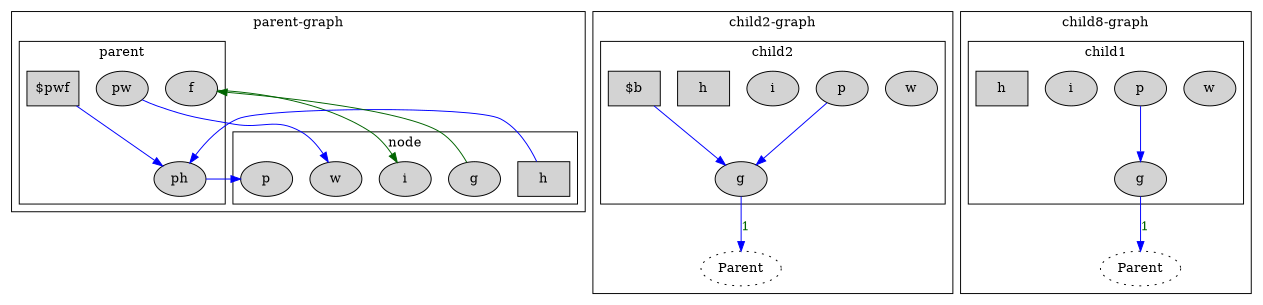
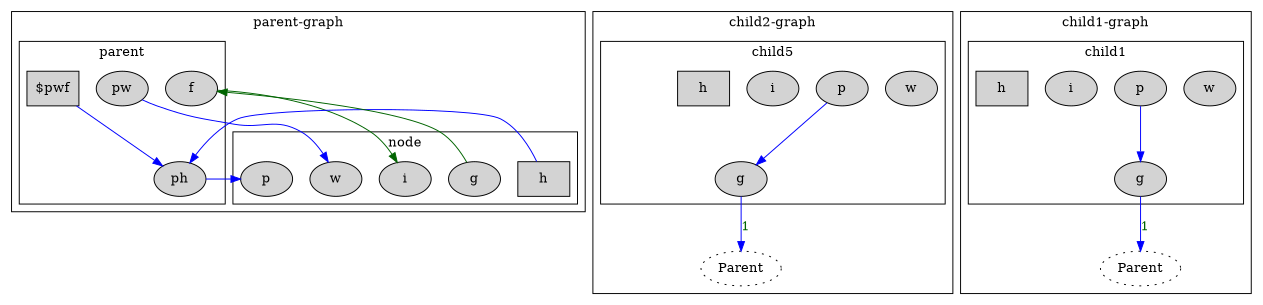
cluster "child8-graph": label "child8-graph" -> "child1-graph"
cluster "child2": label "child2" -> "child5"
node "$b": removed
